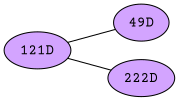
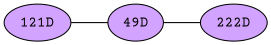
edge "121D" -- "222D": now "49D" -- "222D"
